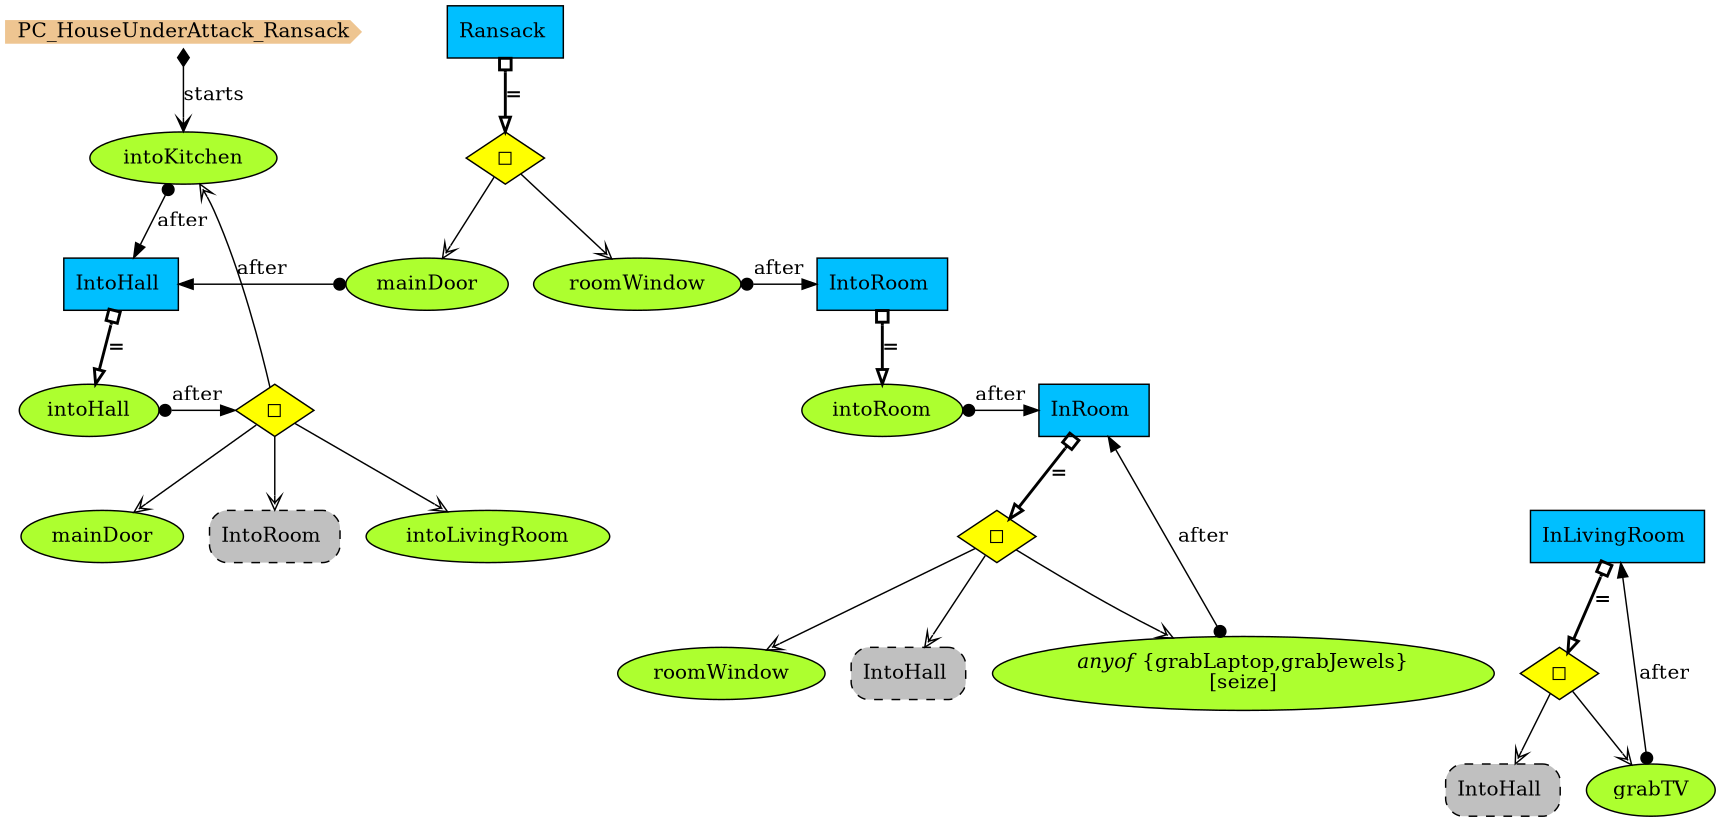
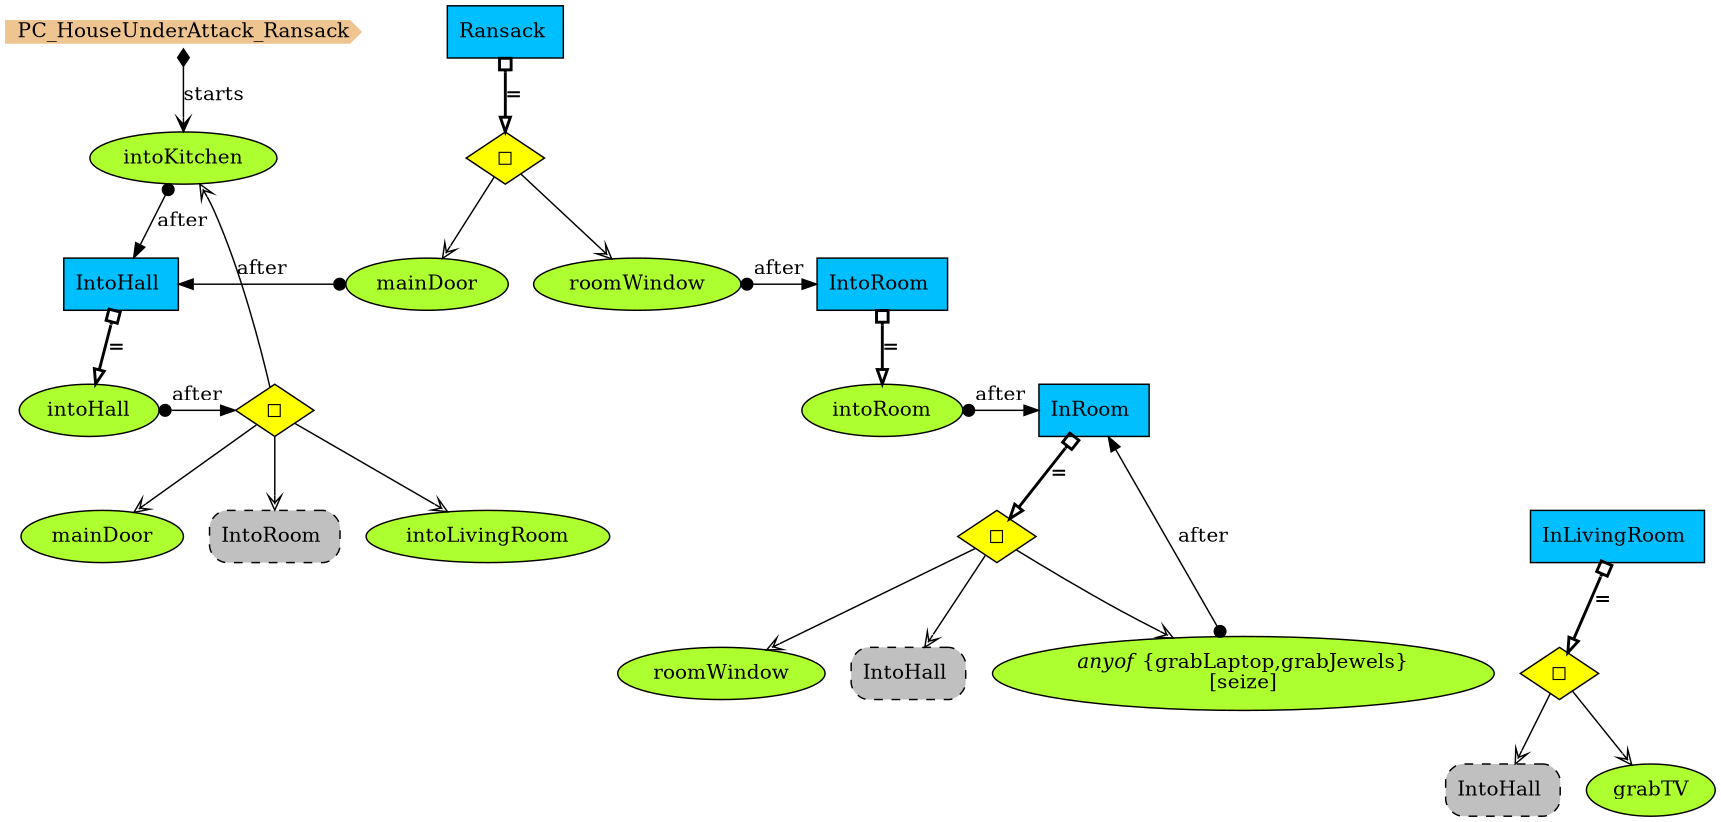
edge "InLivingRoom" -- "grabTV": removed, label "after"
